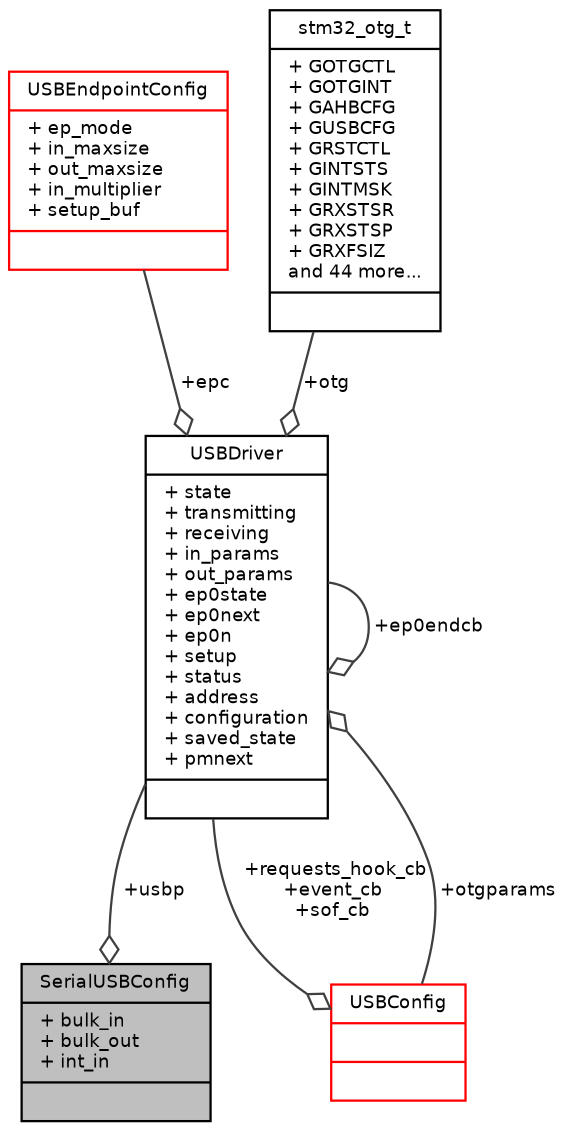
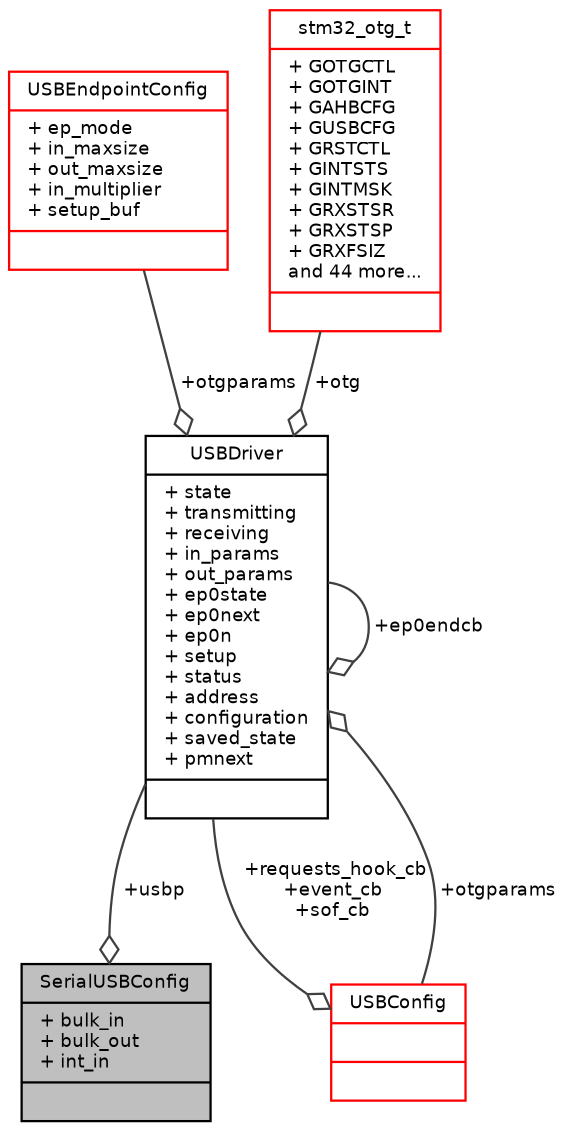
node "stm32_otg_t": color black -> red
edge "USBEndpointConfig" -> "USBDriver": label " +epc" -> " +otgparams"
